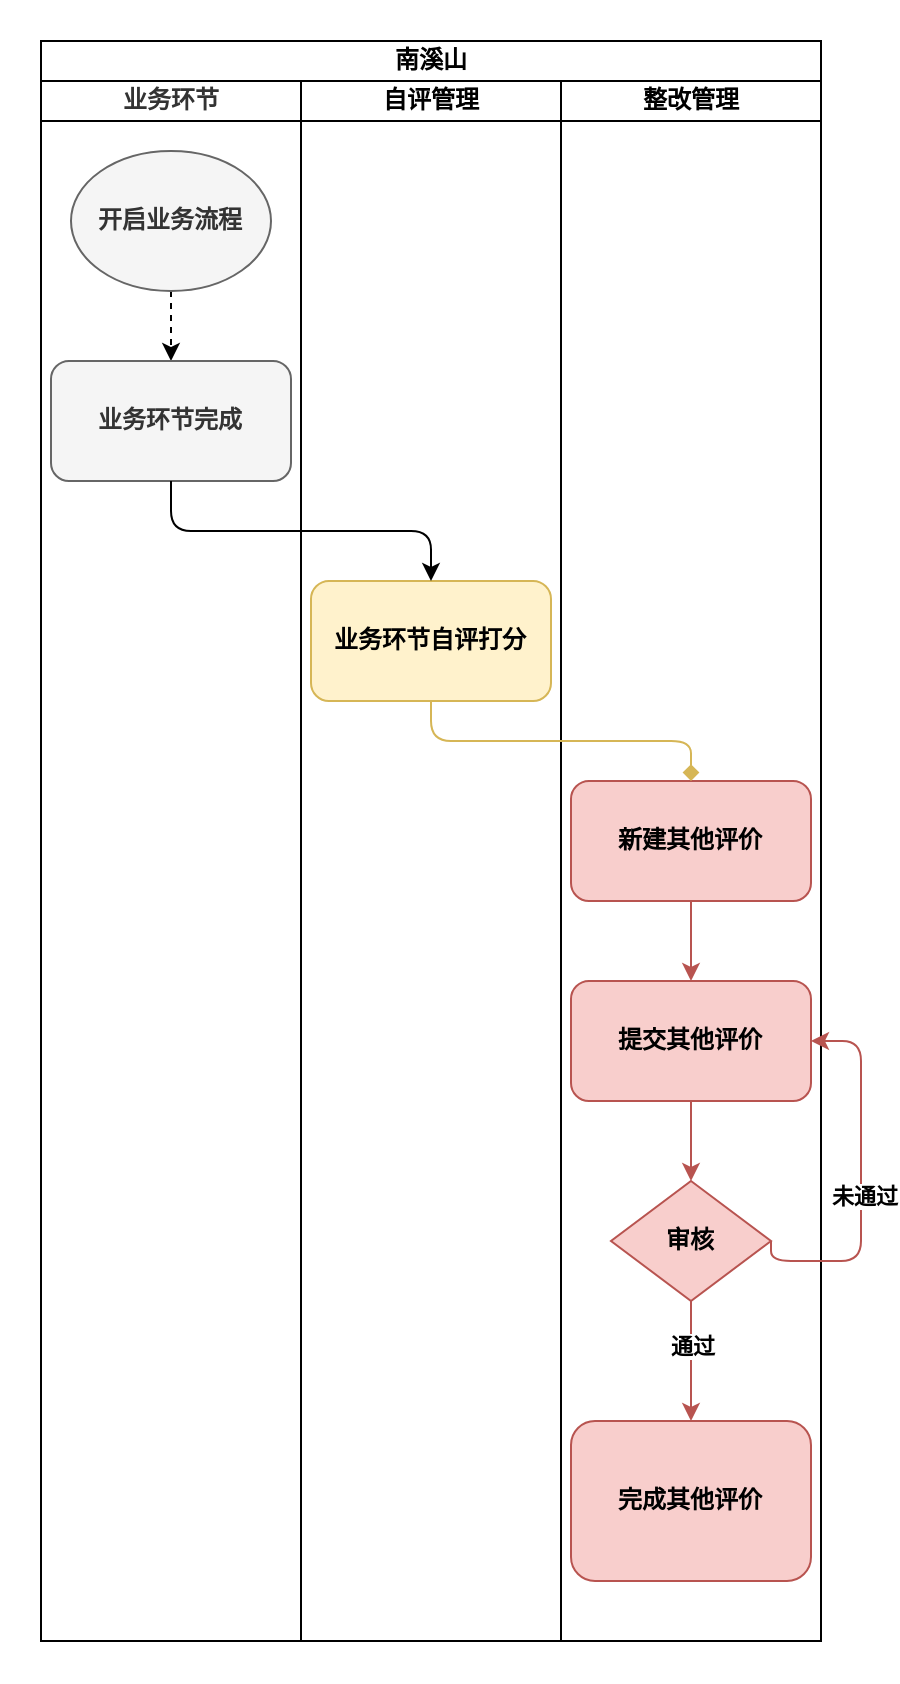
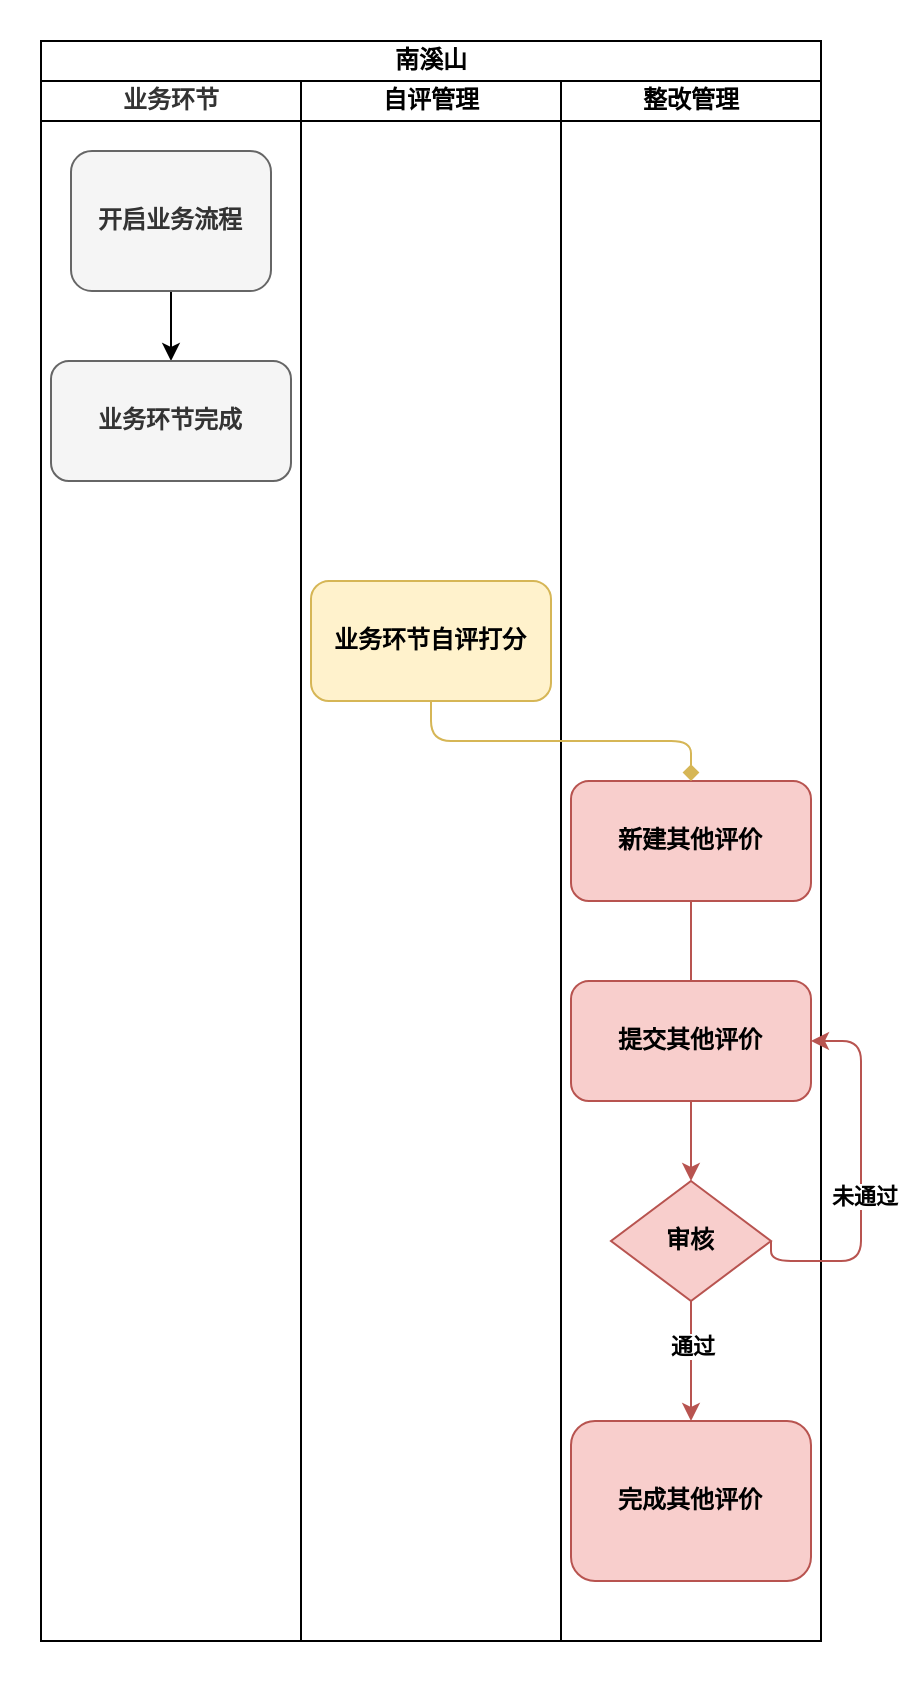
node "开启业务流程": shape ellipse -> rounded rectangle
edge "开启业务流程" -> "业务环节完成": style dashed -> solid
edge "业务环节完成" -> "业务环节自评打分": removed
edge "新建其他评价" -> "提交其他评价": arrowhead classic -> none
